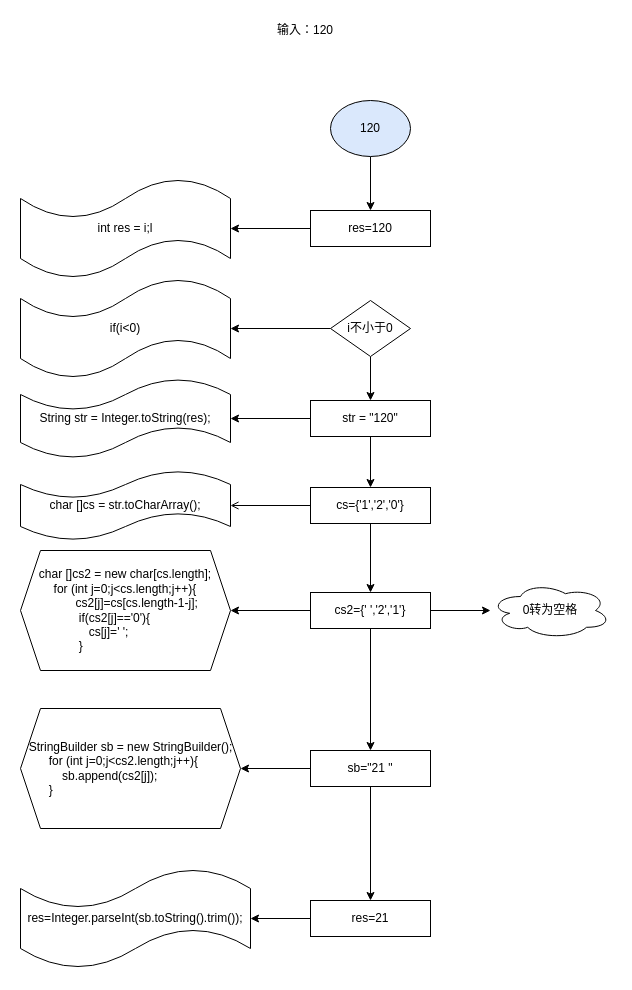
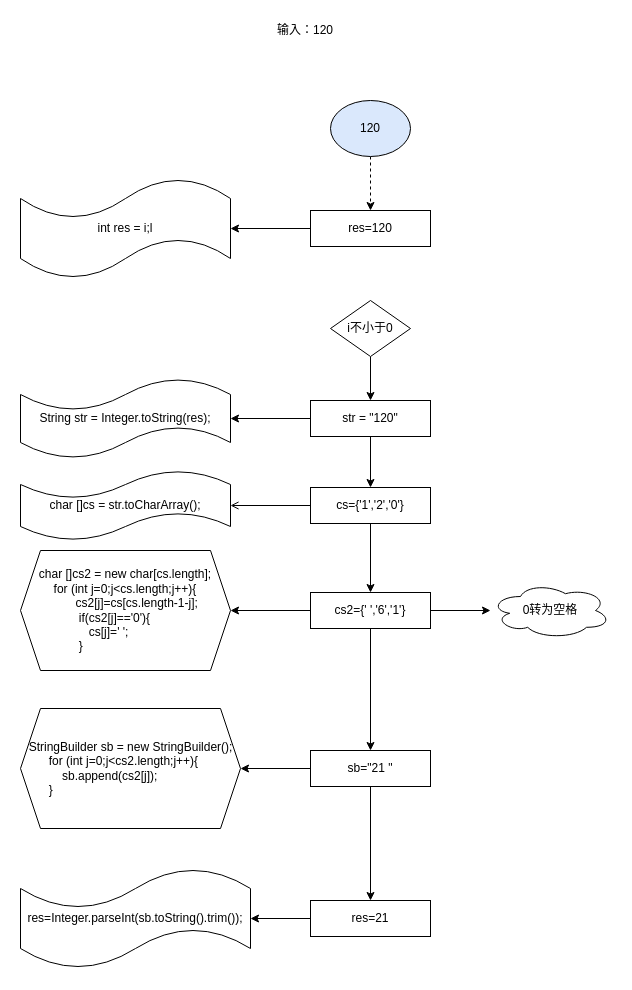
edge "120" -> "res=120": style solid -> dashed
node "if(i<0)": removed
edge "i不小于0" -> "if(i<0)": removed
node "cs2={' ','2','1'}": label "cs2={' ','2','1'}" -> "cs2={' ','6','1'}"
